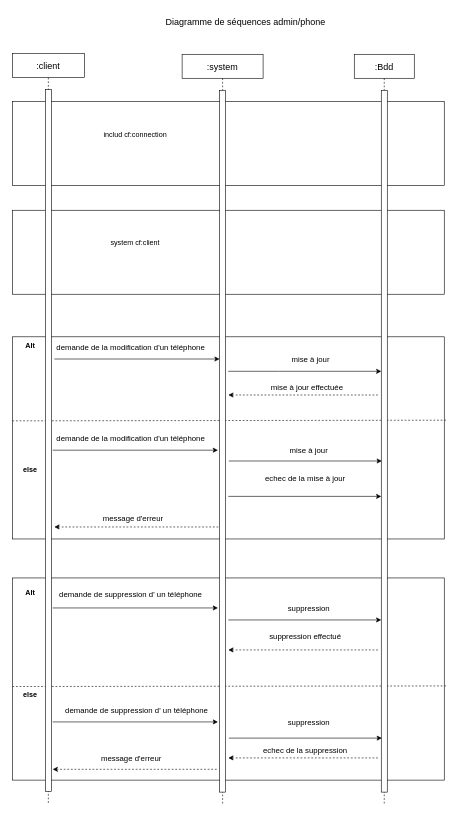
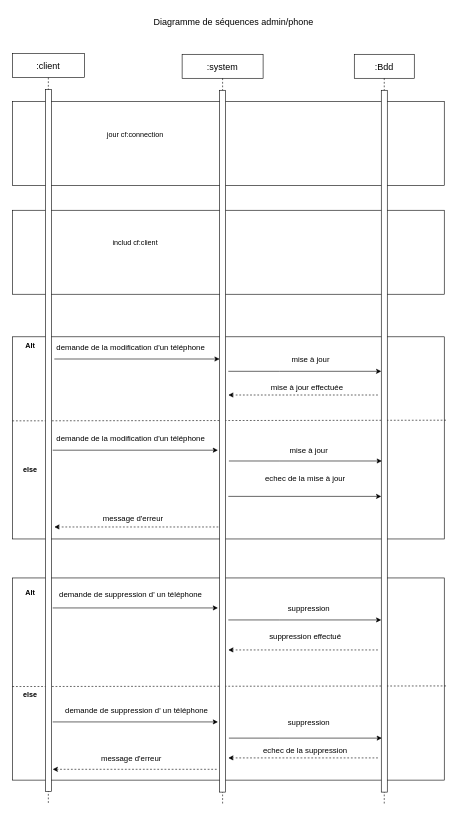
node "Diagramme de séquences admin/phone": moved (245, 21) -> (233, 21)
node "includ cf:connection": label "includ cf:connection" -> "jour cf:connection"
node "system cf:client": label "system cf:client" -> "includ cf:client"
